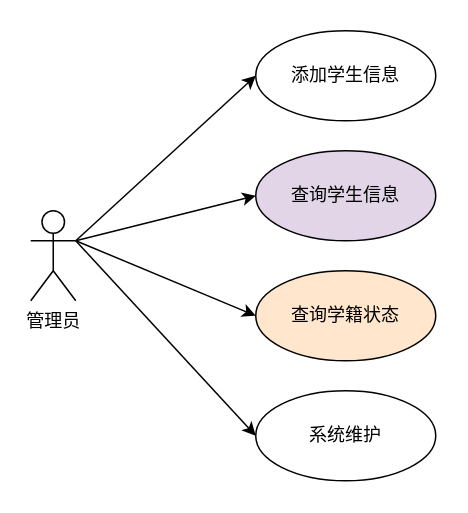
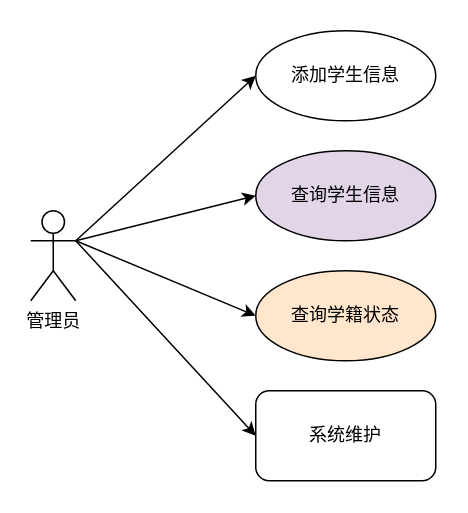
node "系统维护": shape ellipse -> rounded rectangle
